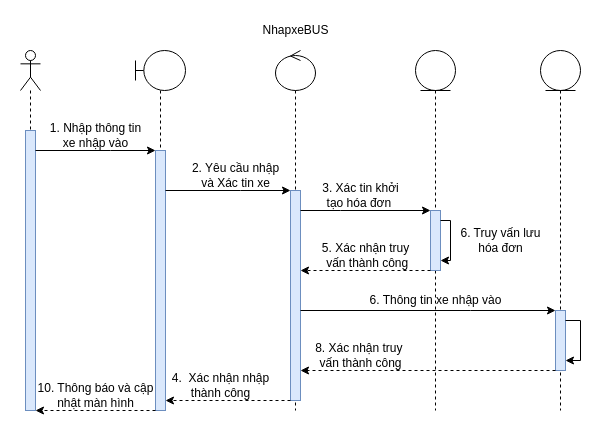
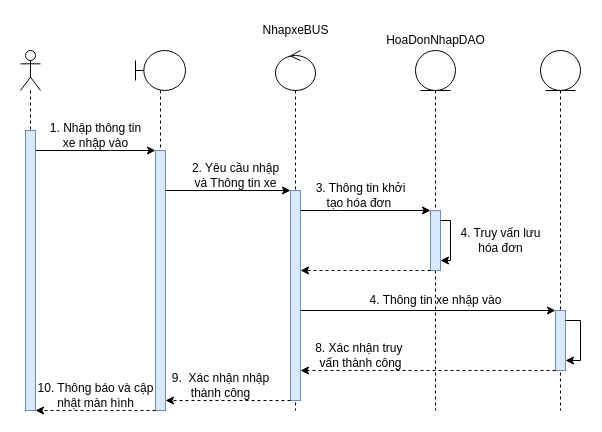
node "HoaDonNhapDAO": added
node "2. Yêu cầu nhập và Xác tin xe": label "2. Yêu cầu nhập và Xác tin xe" -> "2. Yêu cầu nhập và Thông tin xe"
node "3. Xác tin khởi tạo hóa đơn": label "3. Xác tin khởi tạo hóa đơn" -> "3. Thông tin khởi tạo hóa đơn"
node "6. Truy vấn lưu hóa đơn": label "6. Truy vấn lưu hóa đơn" -> "4. Truy vấn lưu hóa đơn"
node "5. Xác nhận truy vấn thành công": removed
node "6. Thông tin xe nhập vào": label "6. Thông tin xe nhập vào" -> "4. Thông tin xe nhập vào"
node "4. Xác nhận nhập thành công": label "4. Xác nhận nhập thành công" -> "9. Xác nhận nhập thành công"
